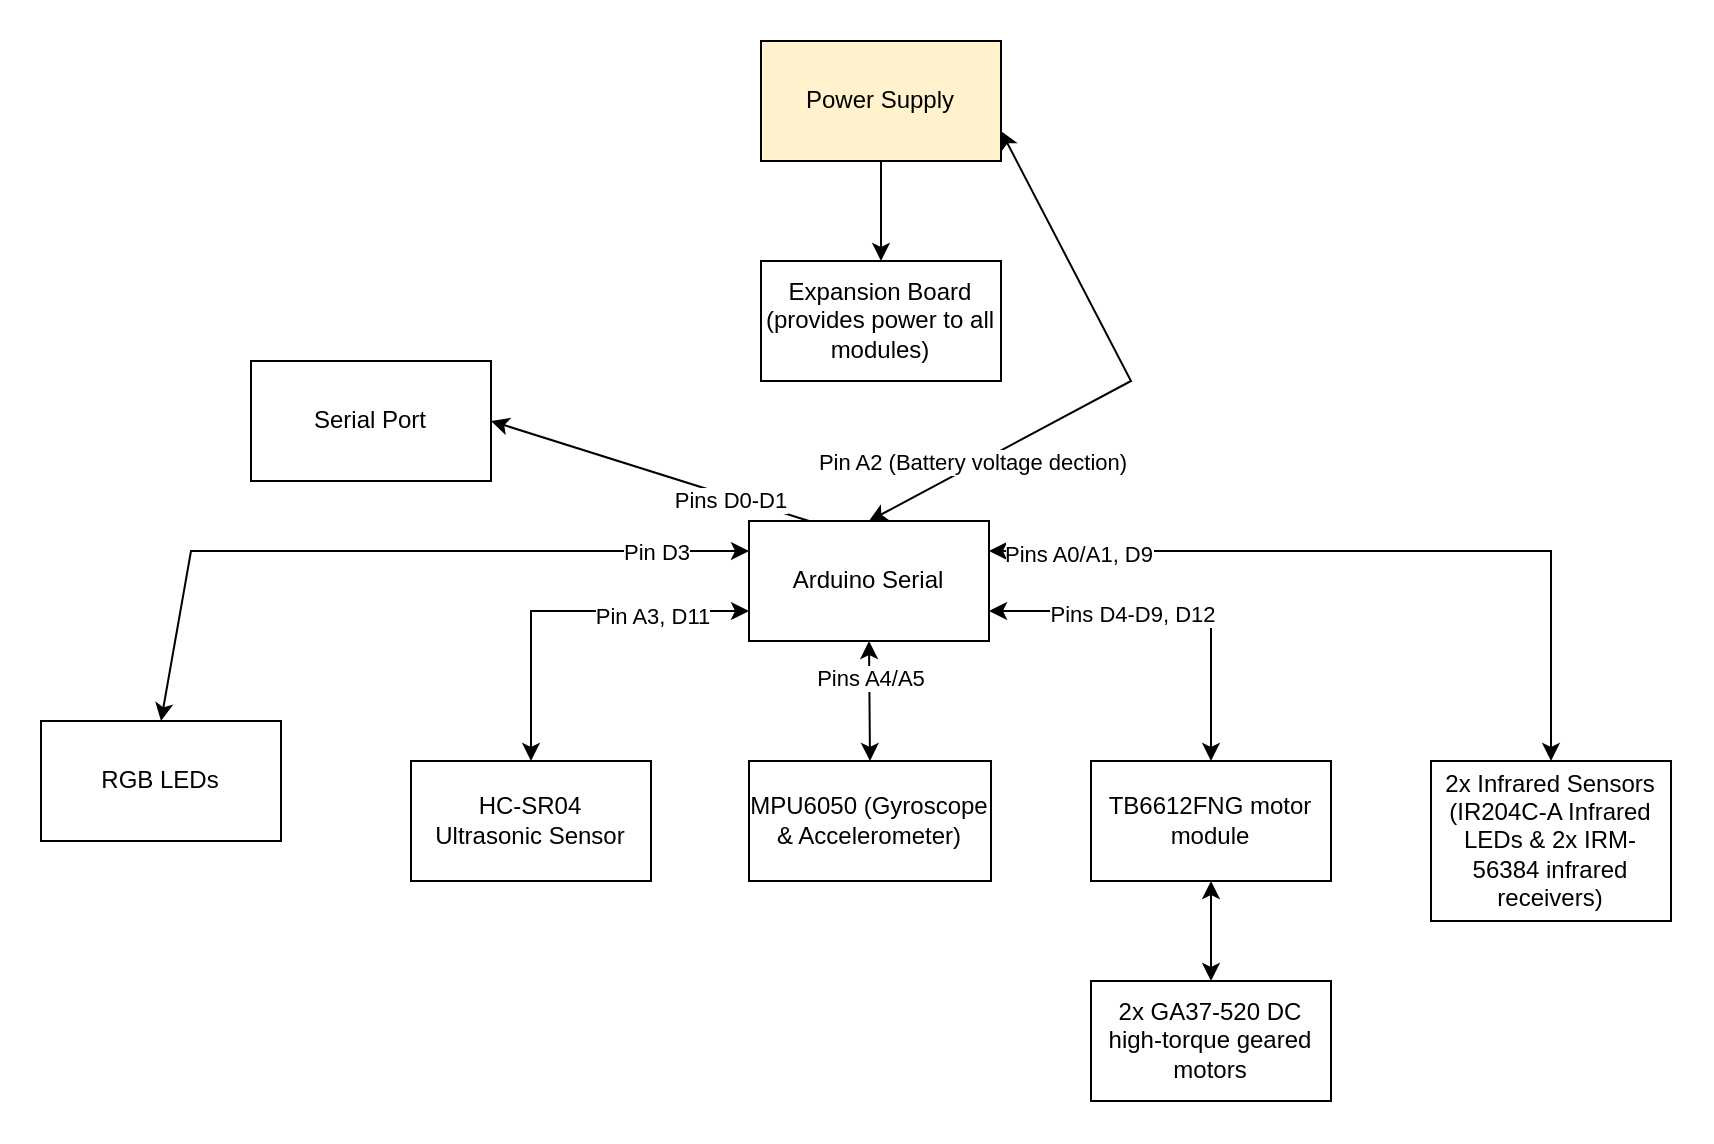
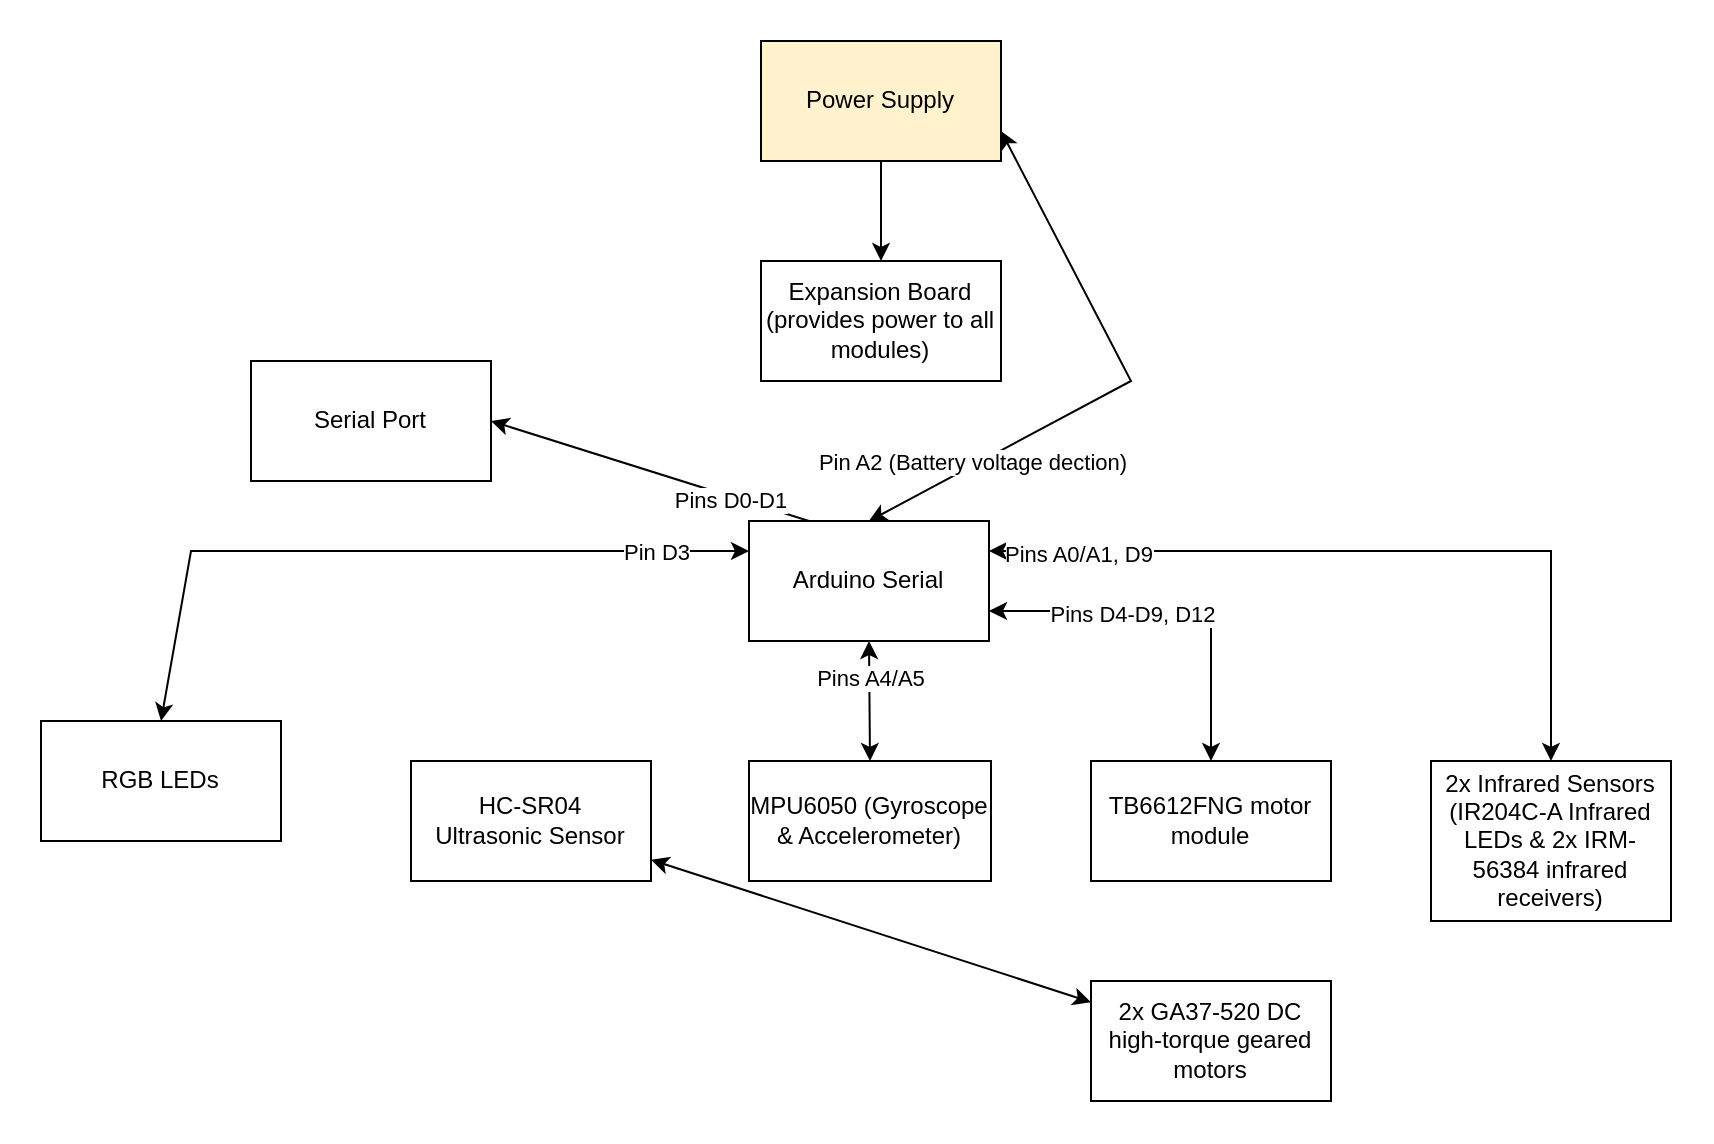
edge "Arduino Serial" -- "HC-SR04 Ultrasonic Sensor": removed, label "Pin A3, D11"
edge "TB6612FNG motor module" -- "2x GA37-520 DC high-torque geared motors": now "HC-SR04 Ultrasonic Sensor" -- "2x GA37-520 DC high-torque geared motors"
